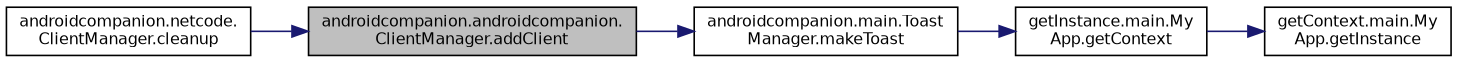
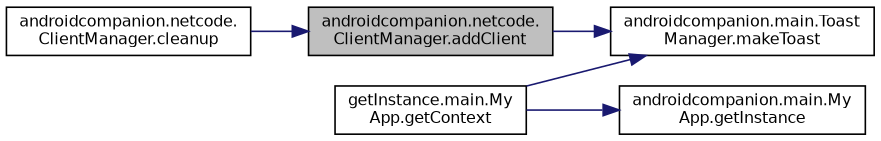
node "androidcompanion.androidcompanion. ClientManager.addClient": label "androidcompanion.androidcompanion. ClientManager.addClient" -> "androidcompanion.netcode. ClientManager.addClient"
edge "androidcompanion.main.Toast Manager.makeToast" -> "getInstance.main.My App.getContext": reversed
node "getContext.main.My App.getInstance": label "getContext.main.My App.getInstance" -> "androidcompanion.main.My App.getInstance"
